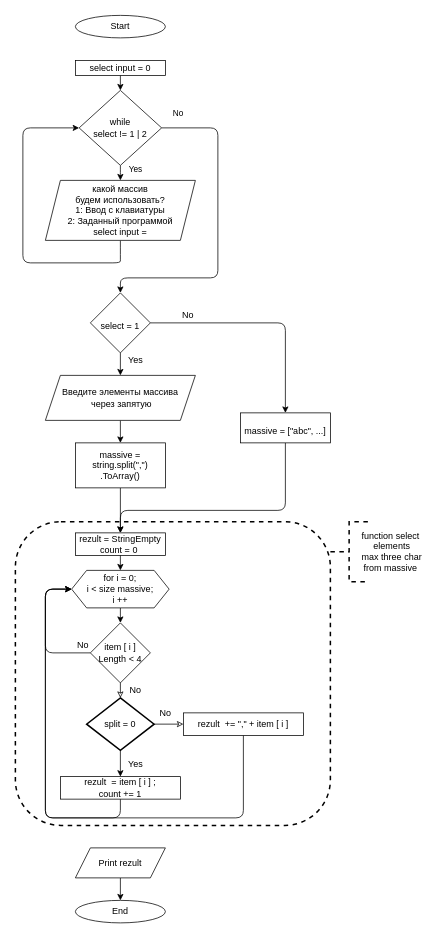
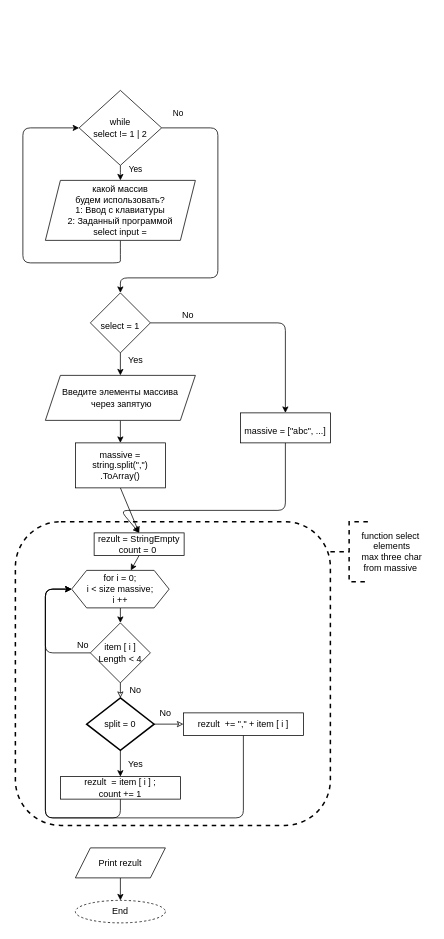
node "Start": removed
node "select input = 0": removed
edge "select input = 0" -> "while select != 1 | 2": removed
node "rezult = StringEmpty count = 0": moved (120, 544) -> (139, 544)
node "End": style solid -> dashed
